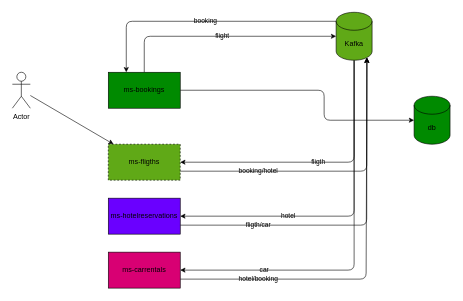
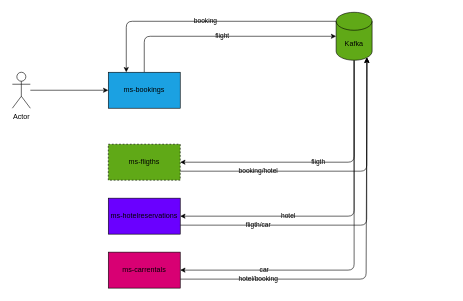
node "ms-bookings": fillcolor #008a00 -> #1ba1e2
edge "ms-bookings" -> "db": removed
edge "Actor" -> "ms-fligths": now "Actor" -> "ms-bookings"
node "db": removed
